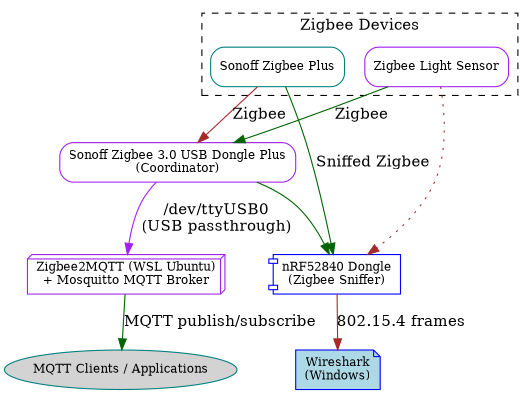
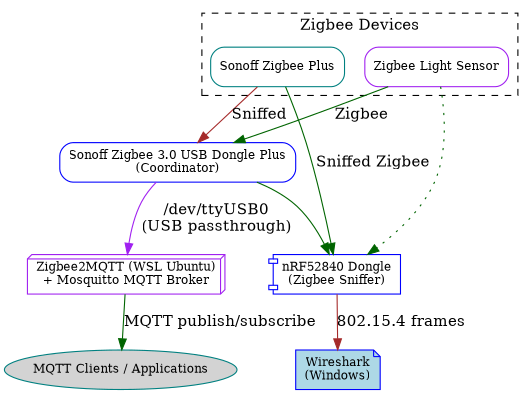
edge "Sonoff Zigbee Plus" -> "Sonoff Zigbee 3.0 USB Dongle Plus (Coordinator)": label "Zigbee" -> "Sniffed"
node "Sonoff Zigbee 3.0 USB Dongle Plus (Coordinator)": color purple -> blue
edge "Zigbee Light Sensor" -> "nRF52840 Dongle (Zigbee Sniffer)": color brown -> darkgreen
